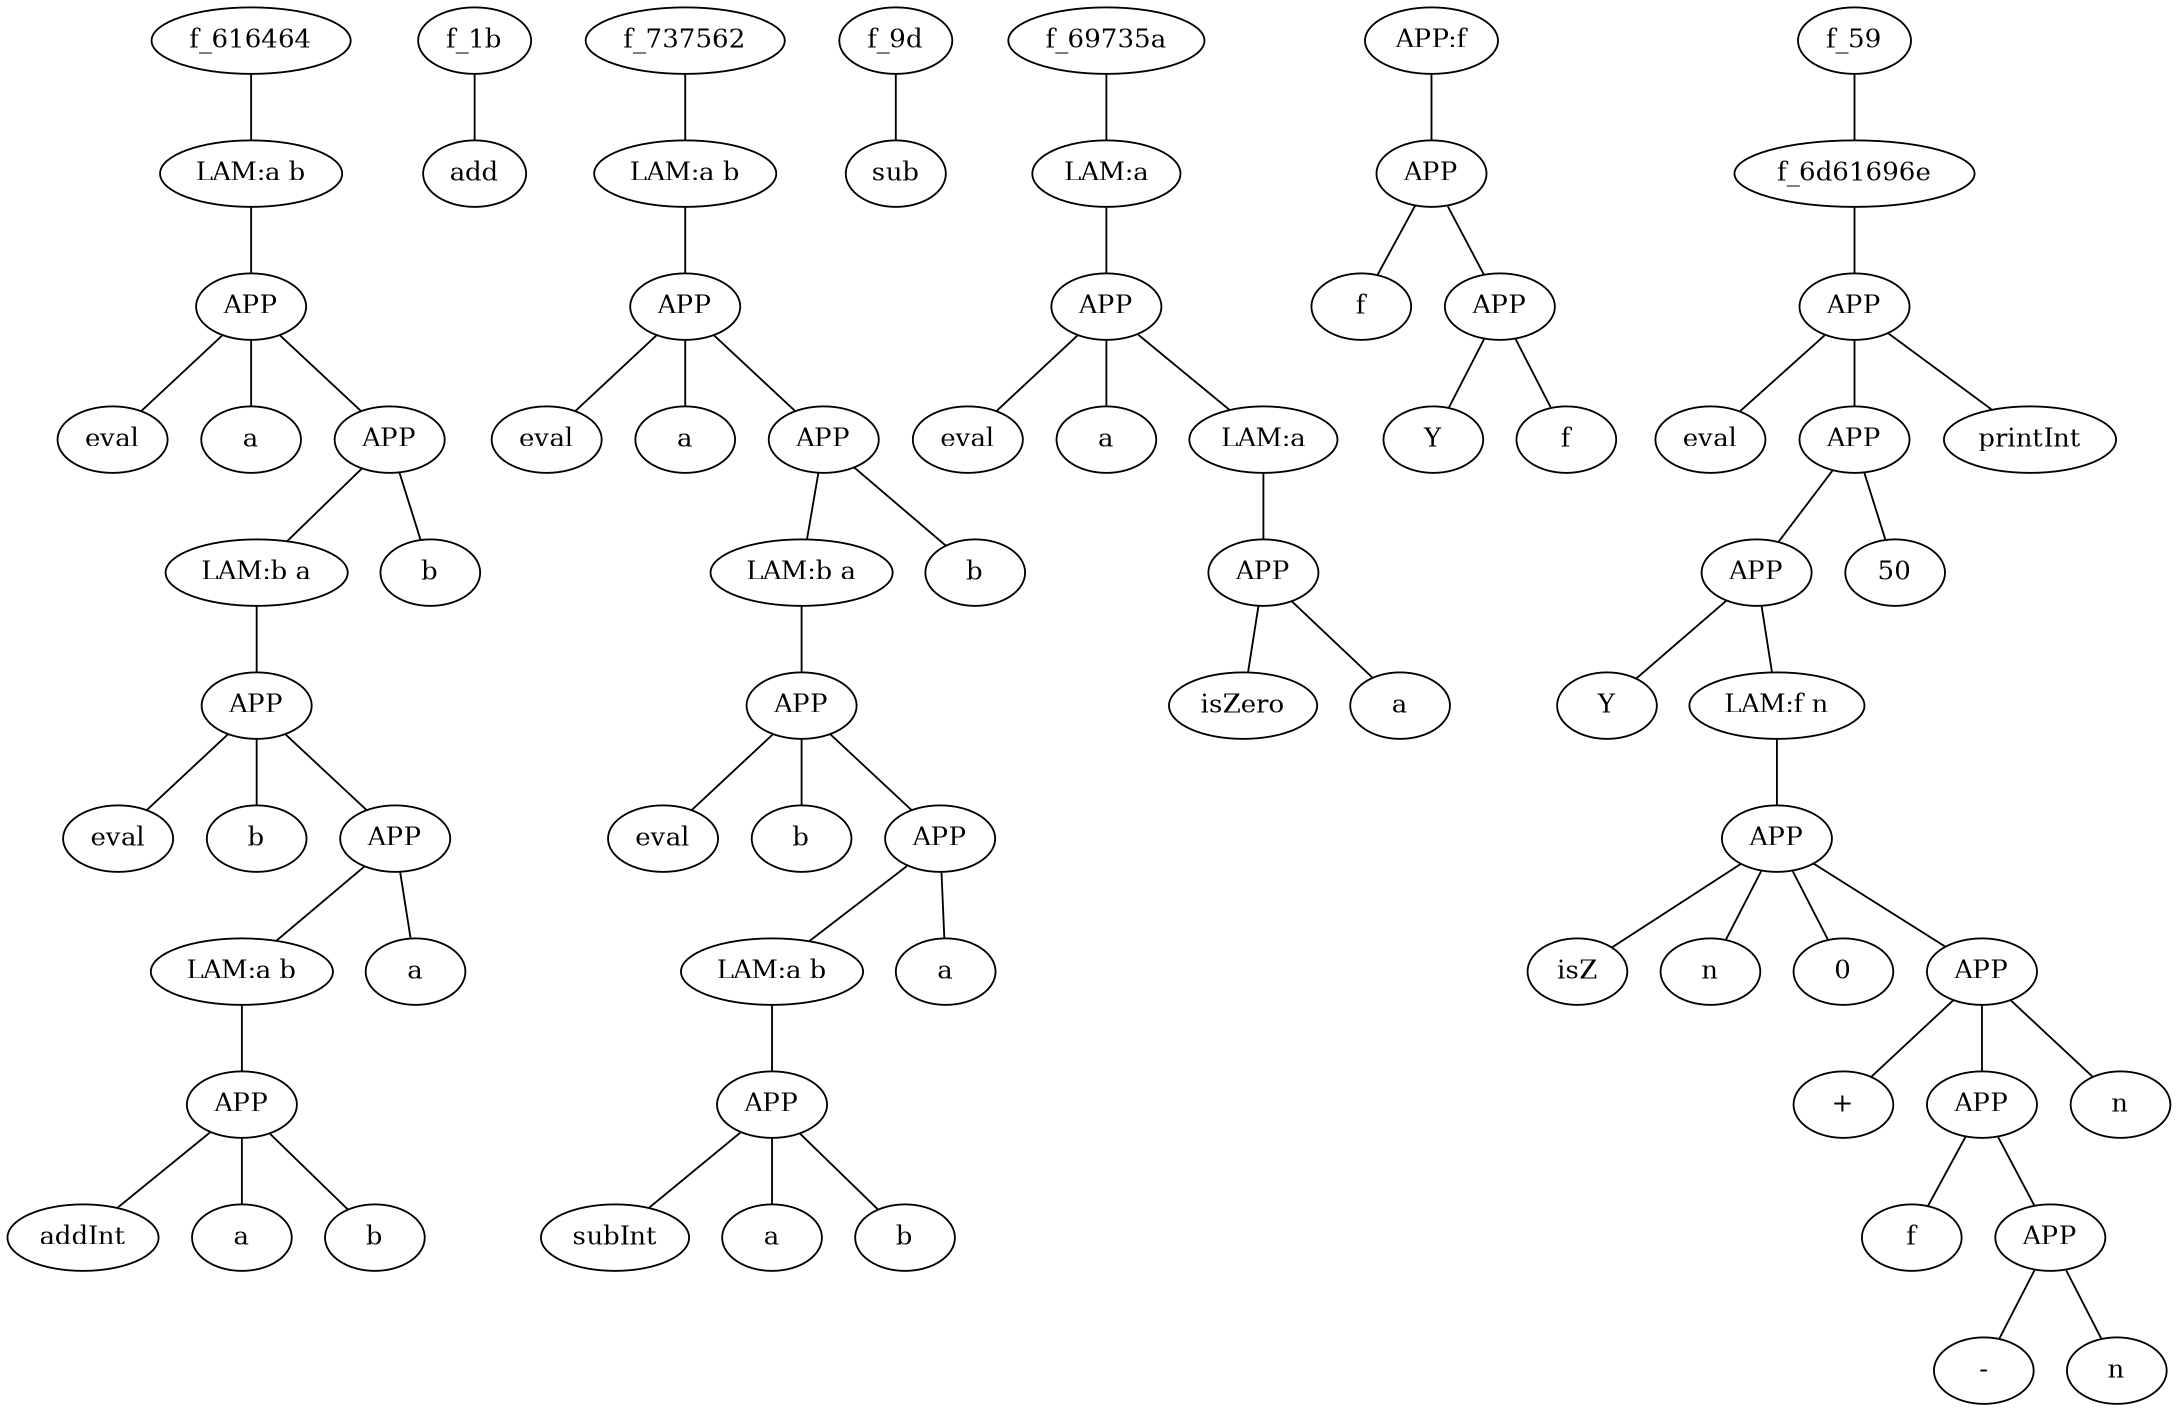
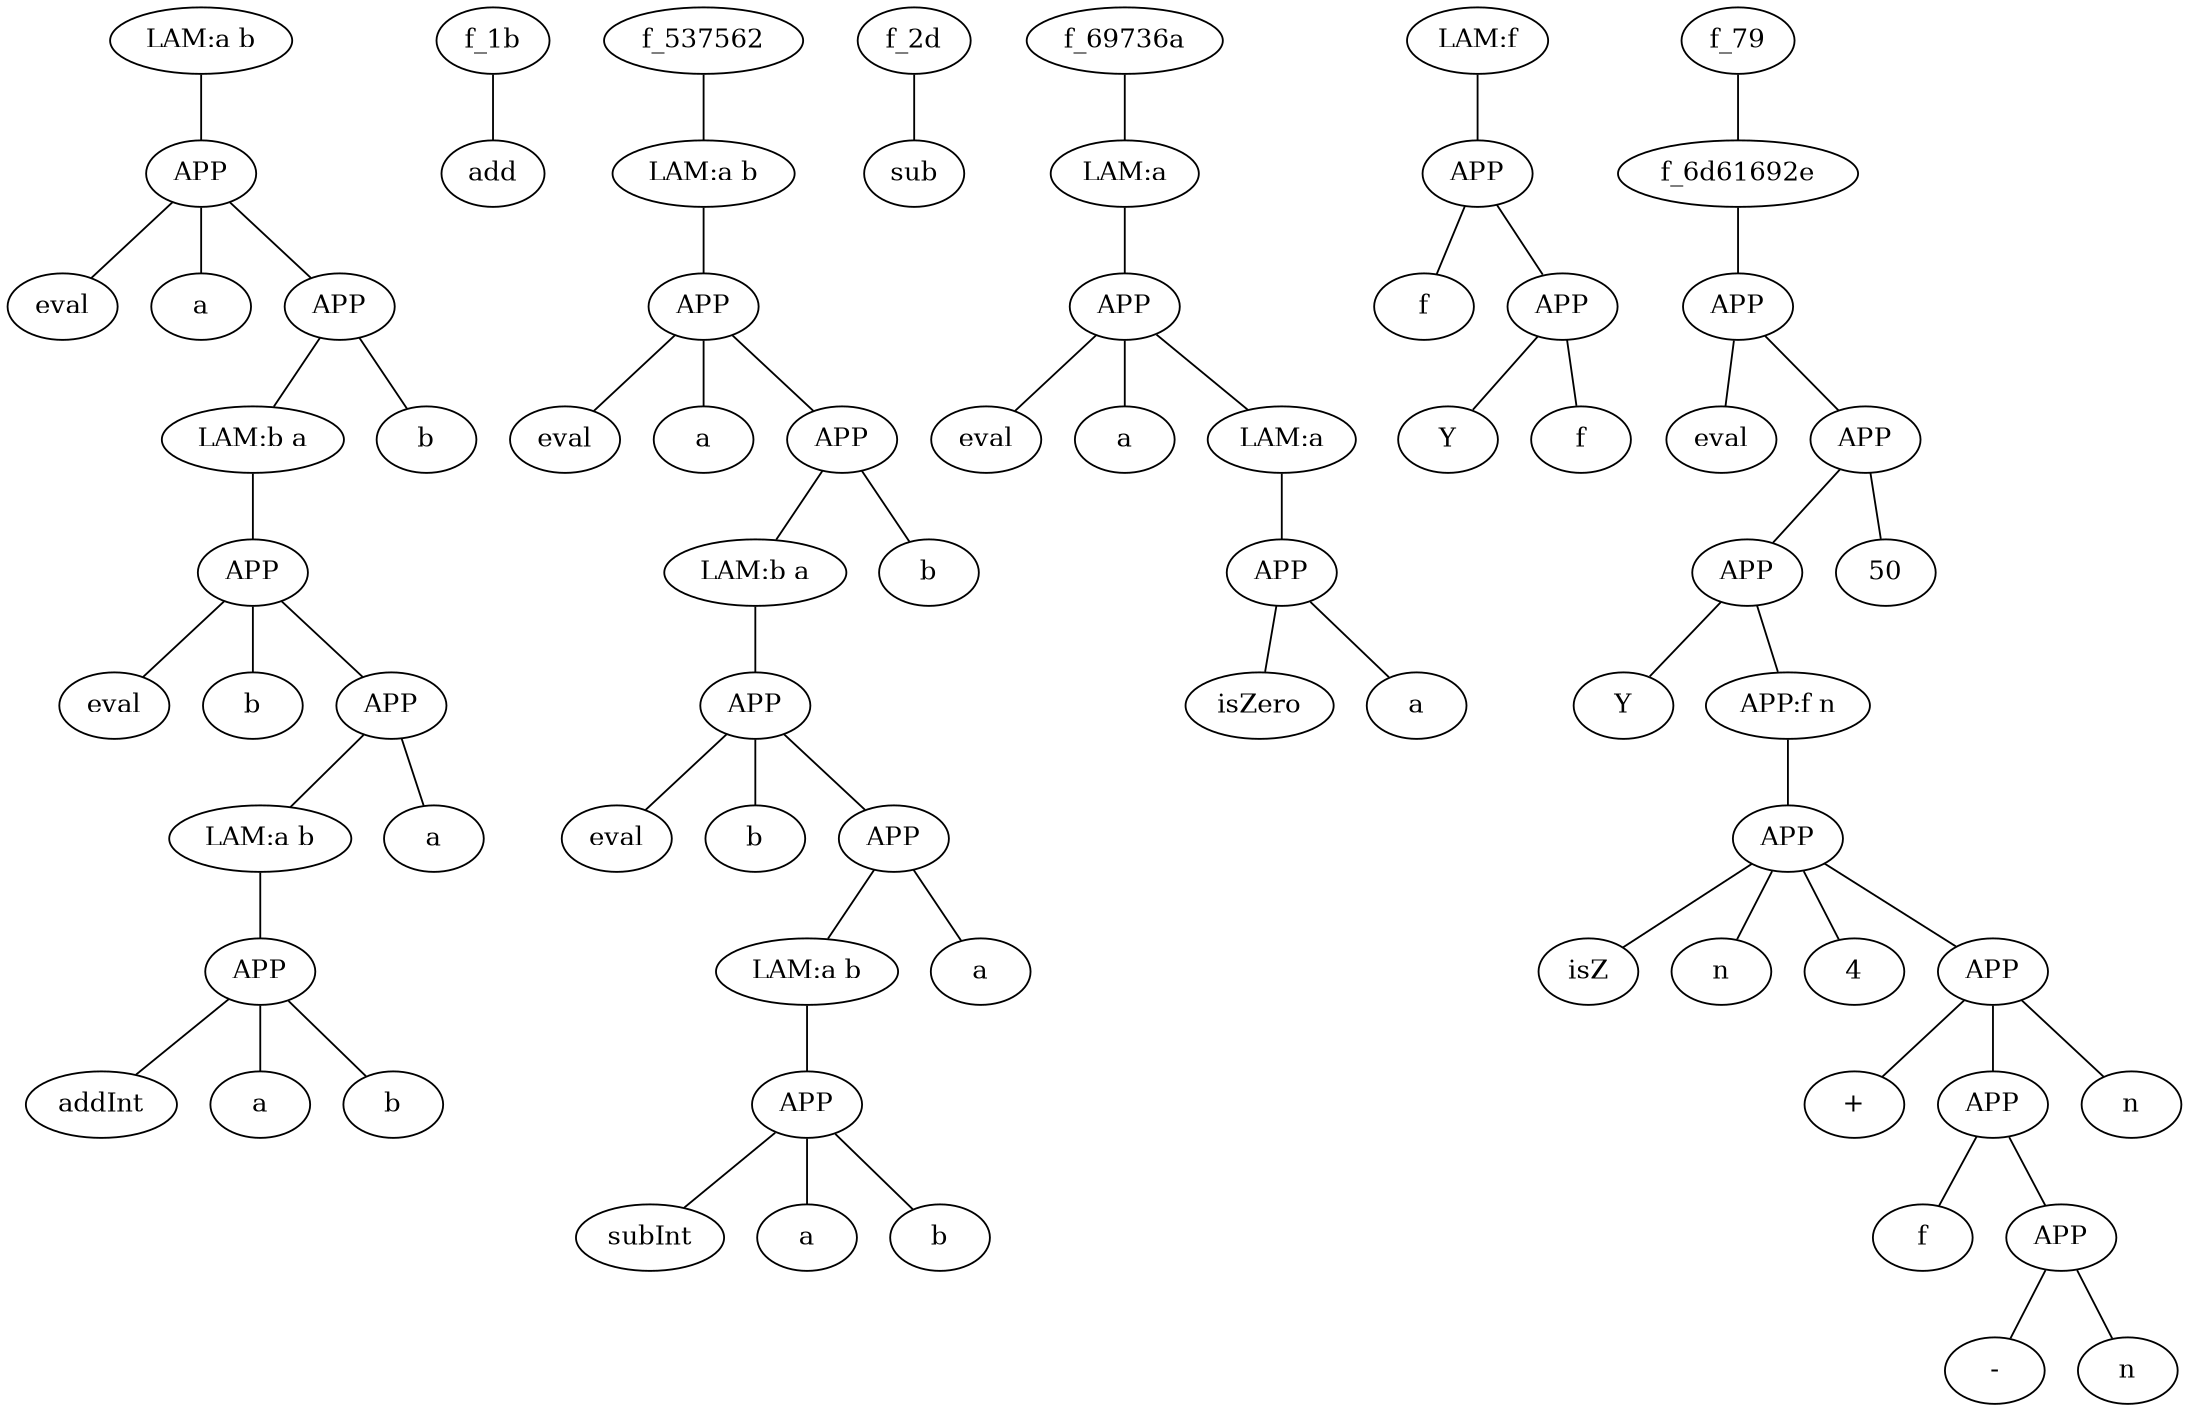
node "f_616464": removed
node "f_737562": label "f_737562" -> "f_537562"
node "f_9d": label "f_9d" -> "f_2d"
node "f_69735a": label "f_69735a" -> "f_69736a"
node "APP:f": label "APP:f" -> "LAM:f"
node "f_59": label "f_59" -> "f_79"
node "f_6d61696e": label "f_6d61696e" -> "f_6d61692e"
node "printInt": removed
node "LAM:f n": label "LAM:f n" -> "APP:f n"
node "0": label "0" -> "4"
